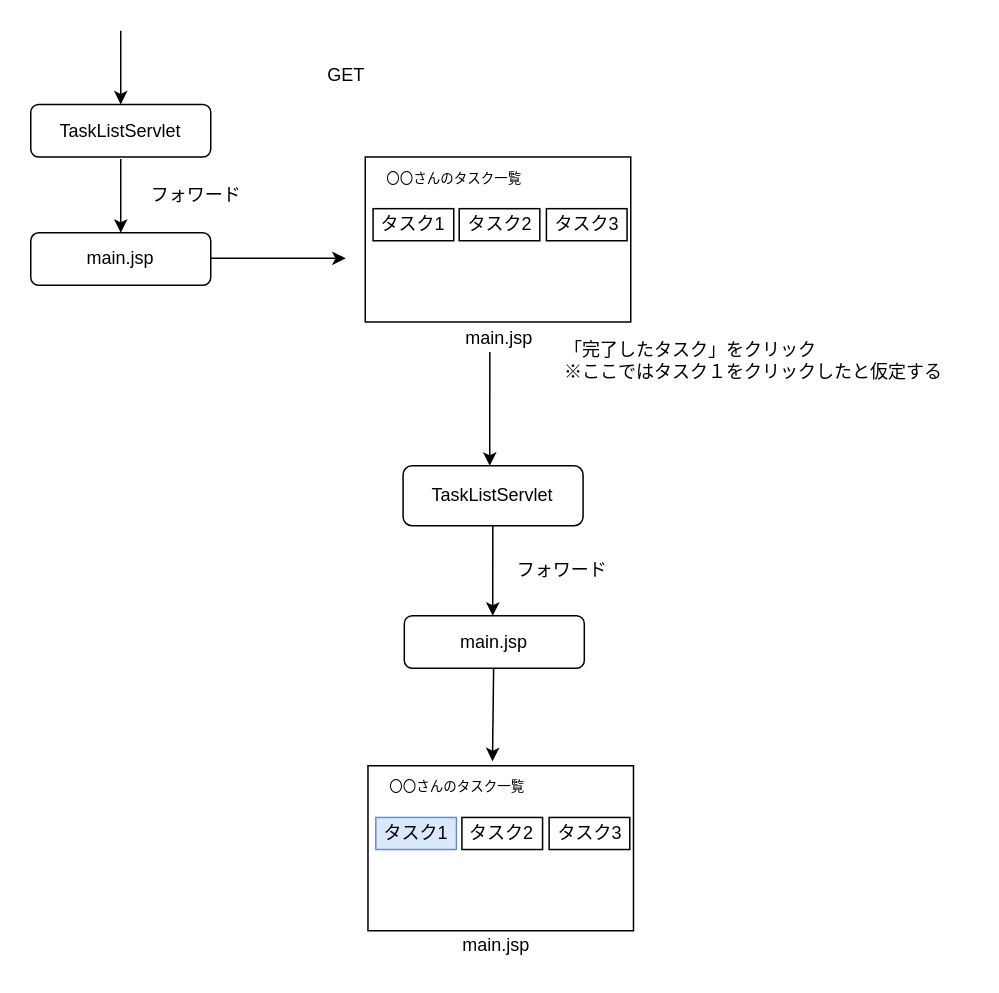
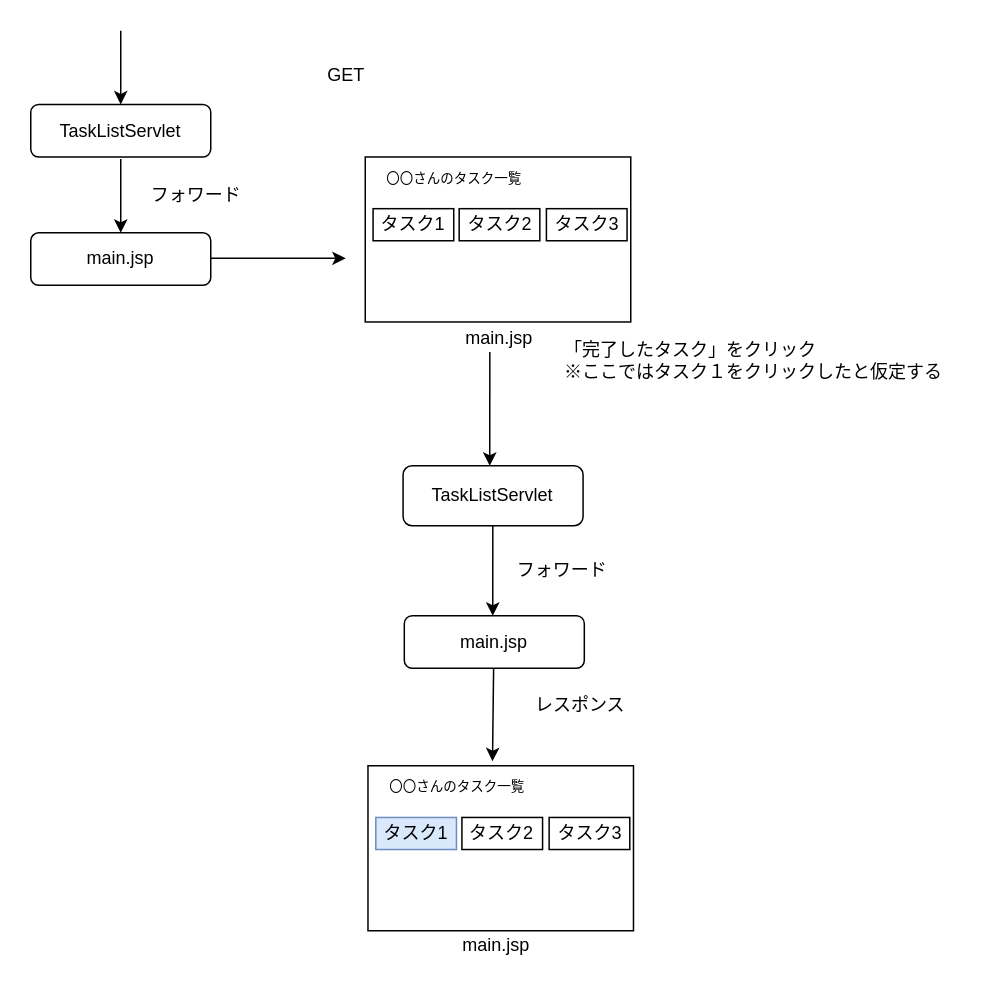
node "レスポンス": added
